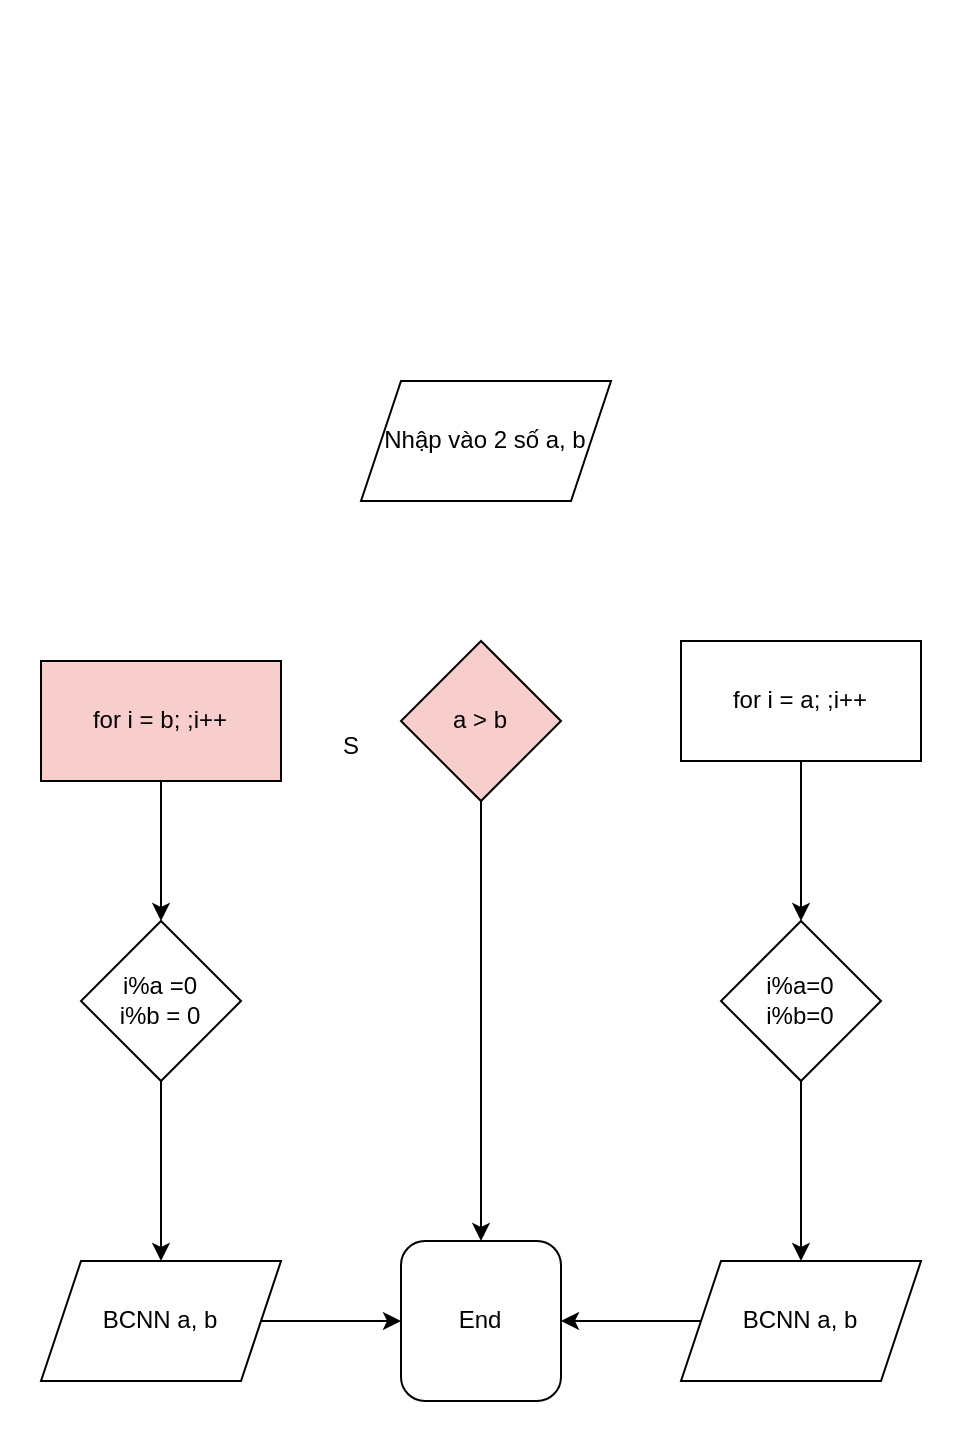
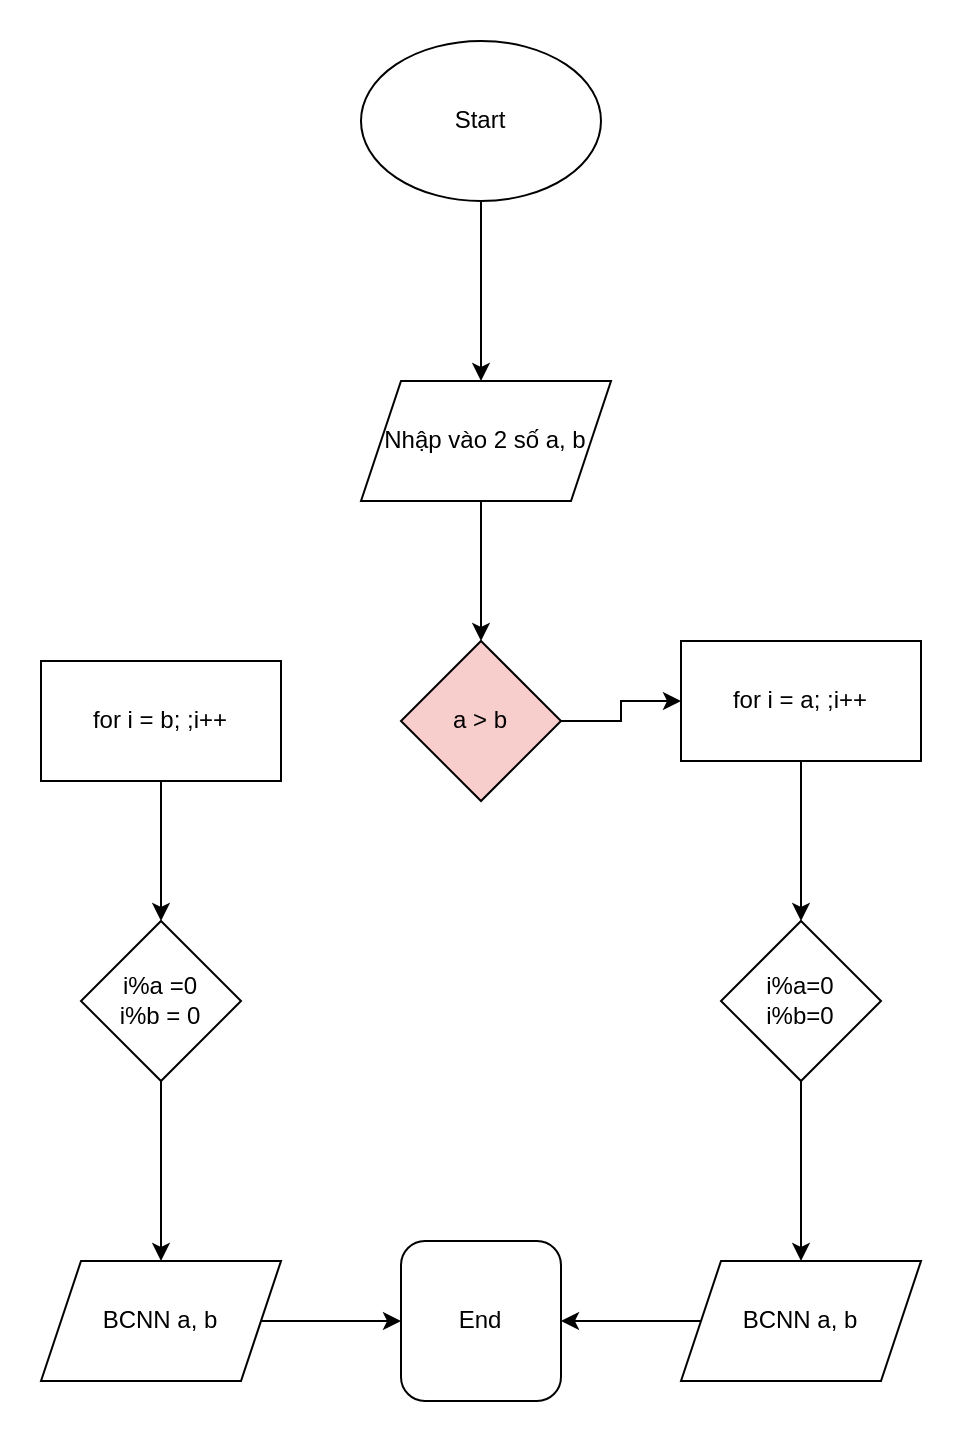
node "Start": added
edge "Start" -> "Nhập vào 2 số a, b": added
edge "Nhập vào 2 số a, b" -> "a > b": added
node "for i = b; ;i++": fillcolor #f8cecc -> #ffffff
node "S": removed
edge "a > b" -> "End": now "a > b" -> "for i = a; ;i++"
